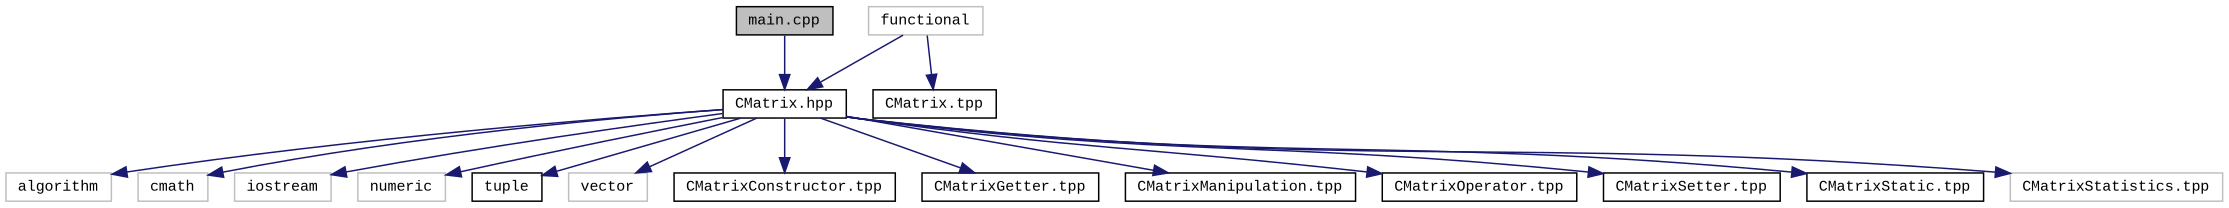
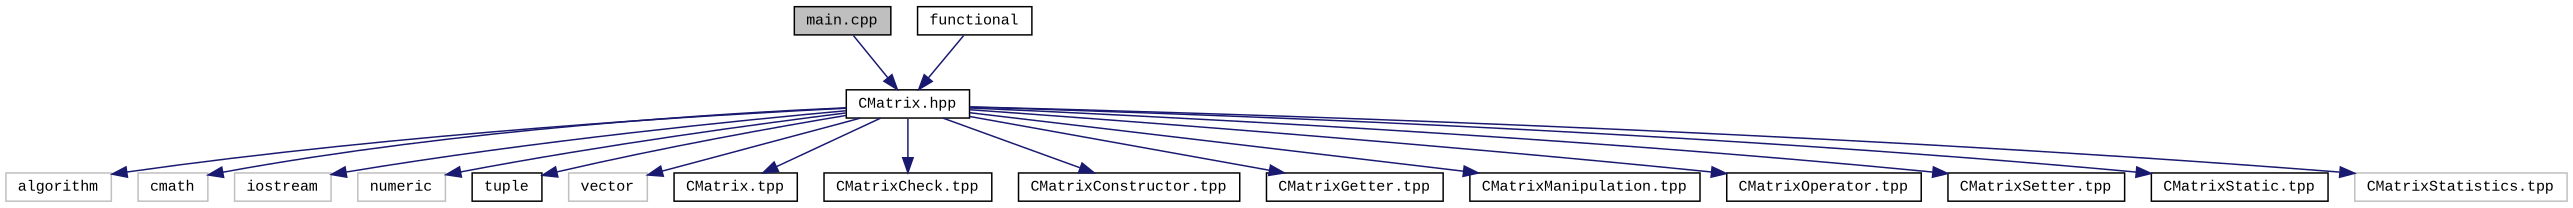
node "functional": color grey75 -> black
edge "functional" -> "CMatrix.tpp": now "CMatrix.hpp" -> "CMatrix.tpp"
node "CMatrixCheck.tpp": added
